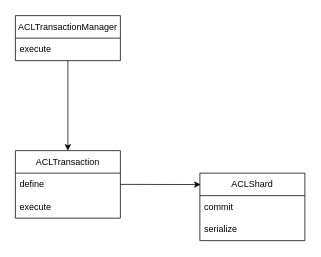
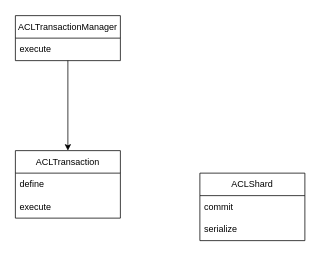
edge "define" -> "ACLShard": removed
